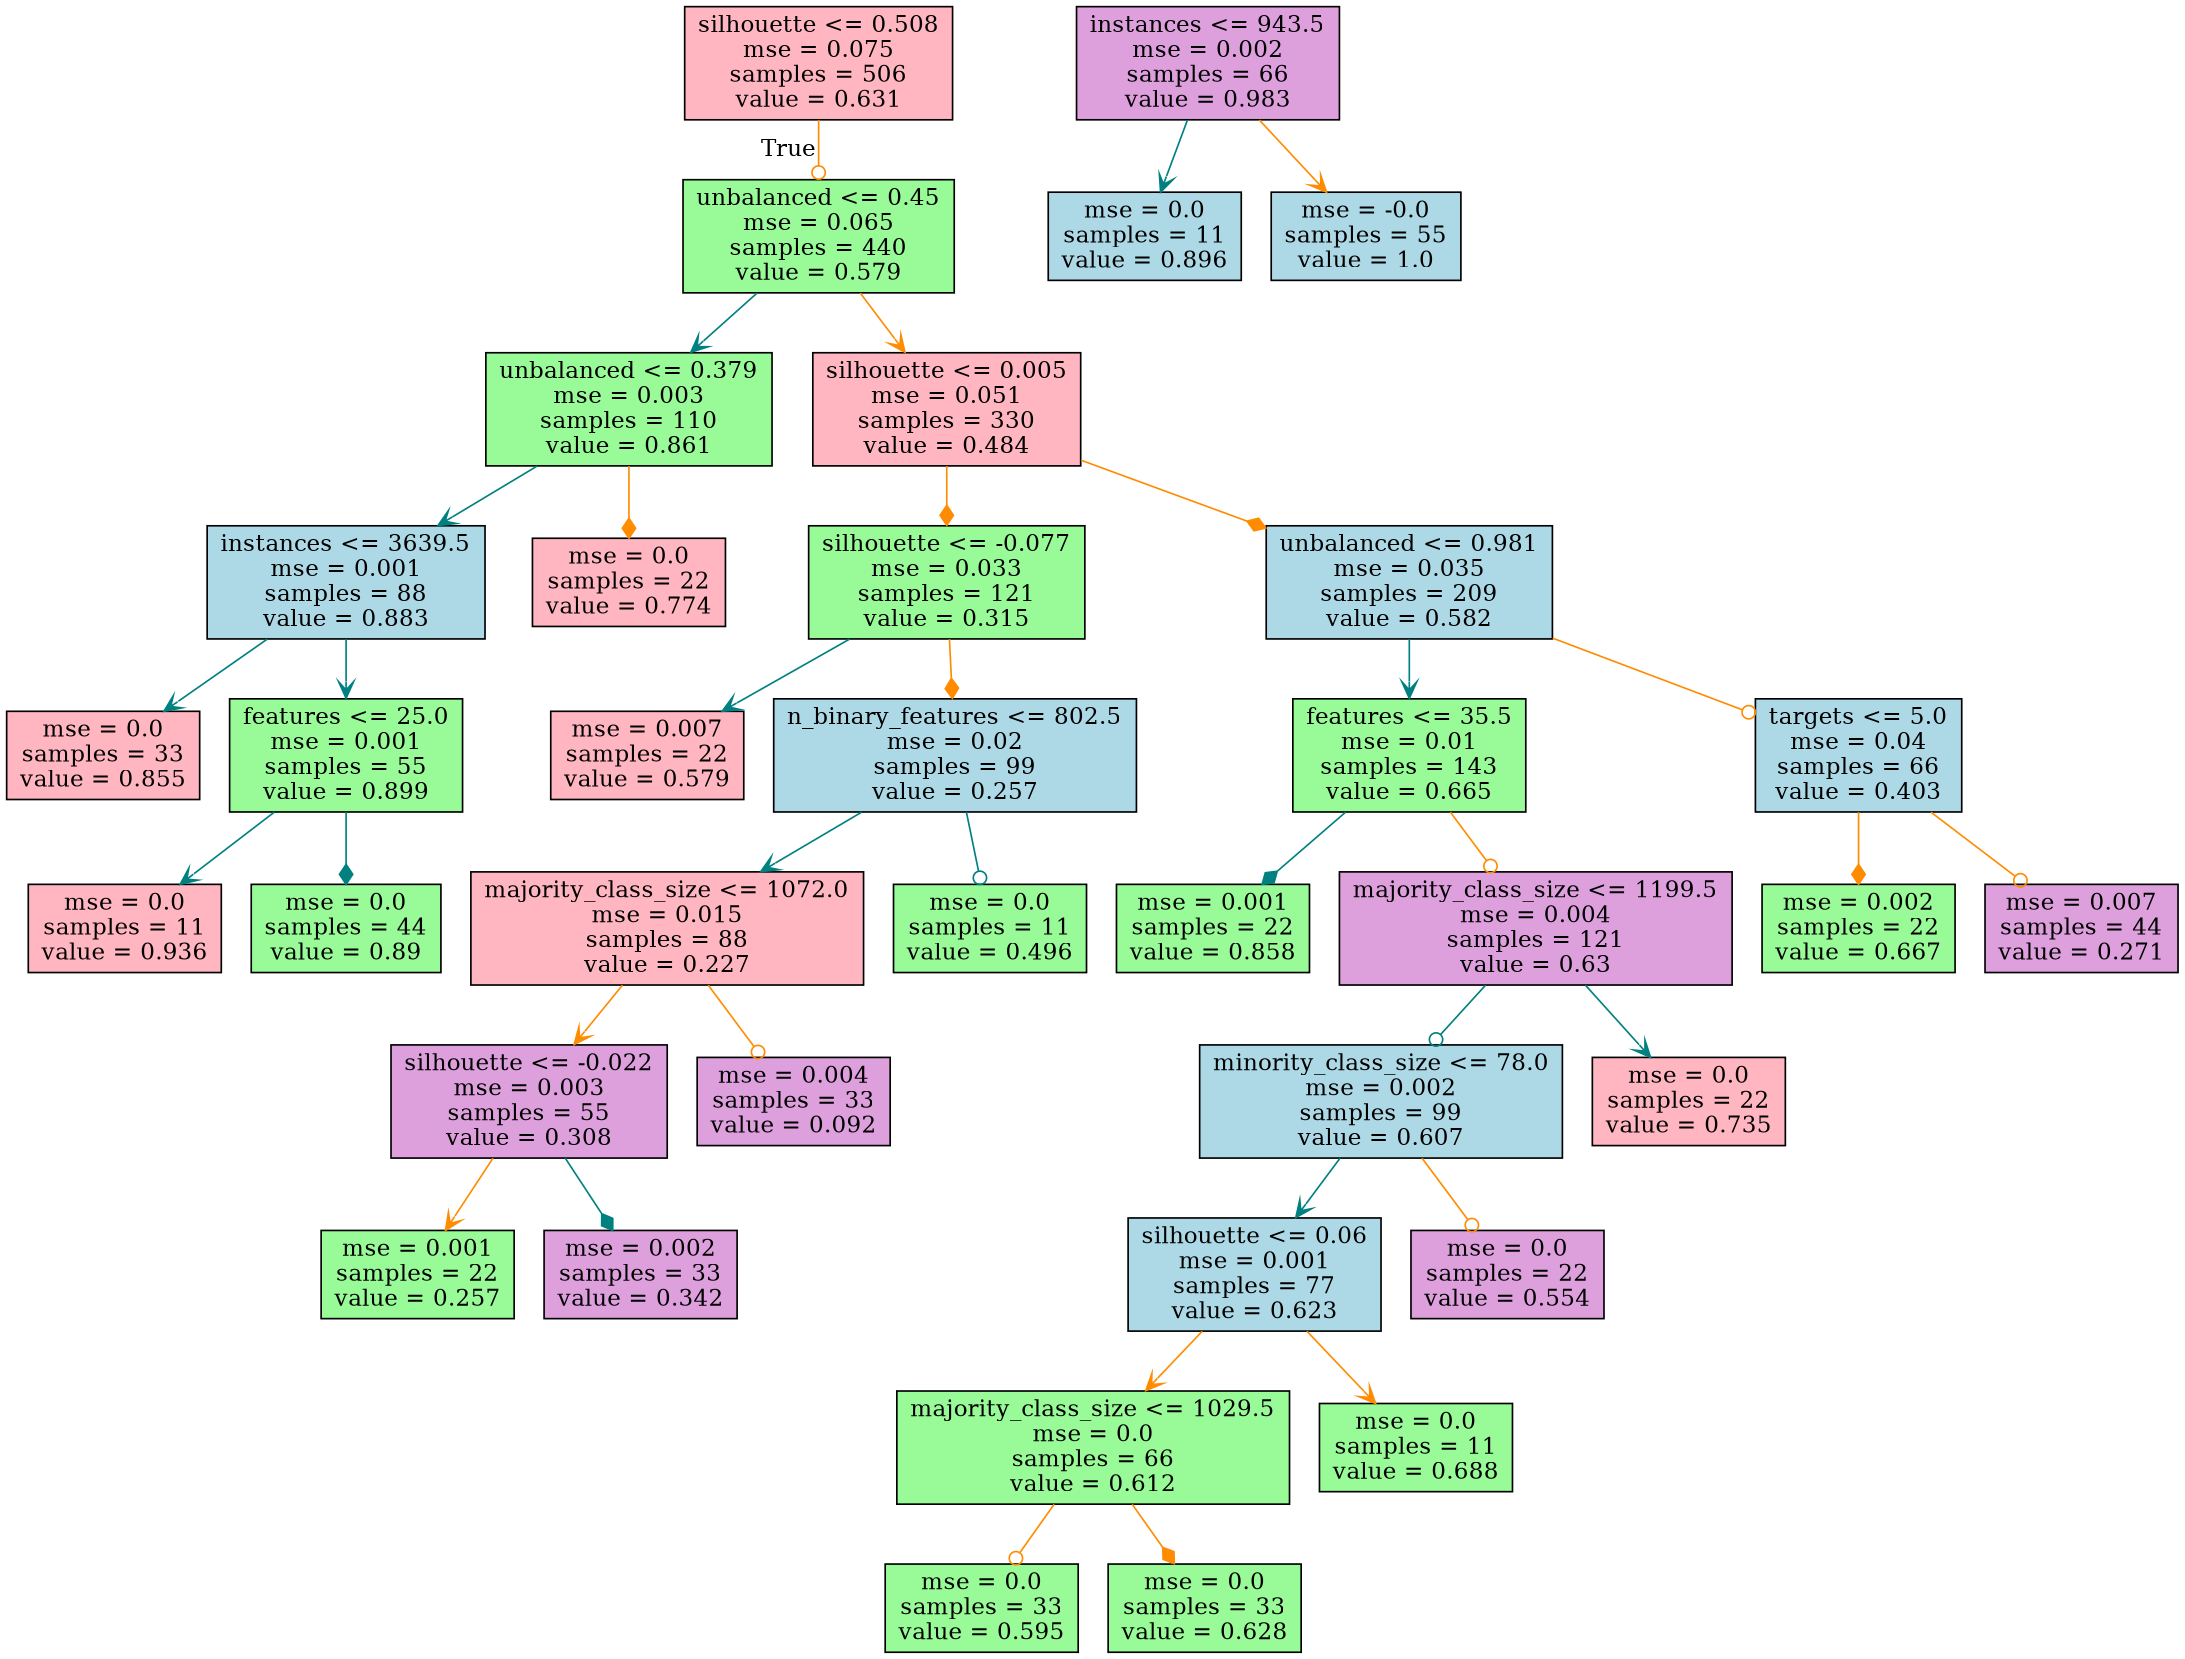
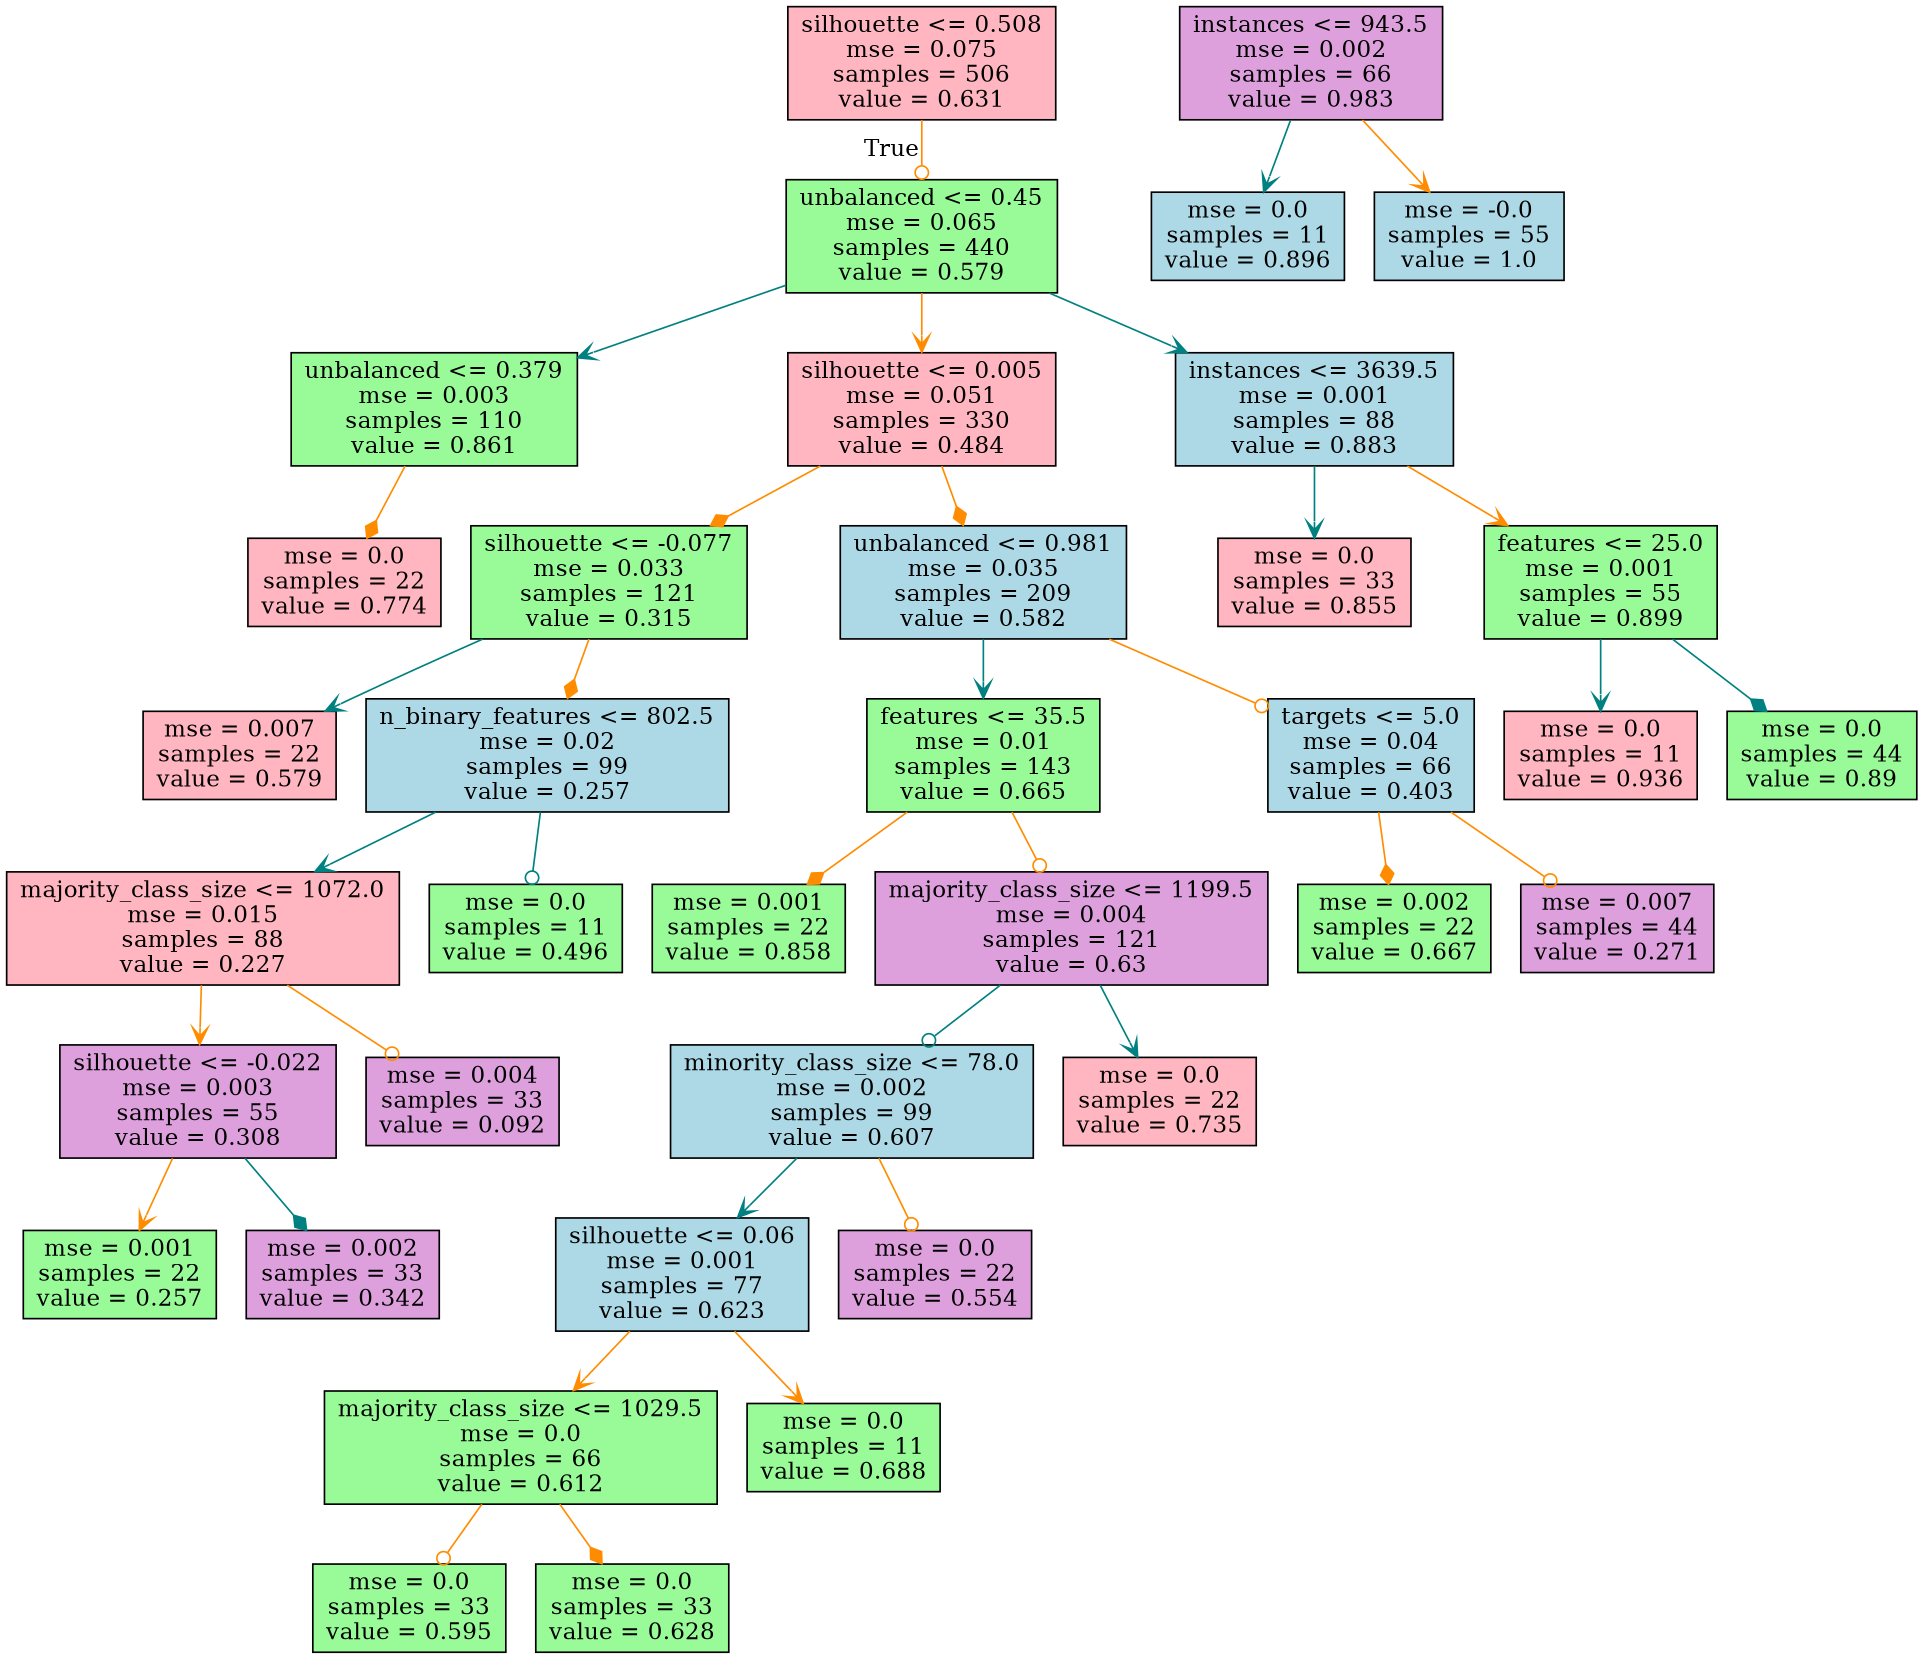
edge "unbalanced <= 0.379 mse = 0.003 samples = 110 value = 0.861" -> "instances <= 3639.5 mse = 0.001 samples = 88 value = 0.883": now "unbalanced <= 0.45 mse = 0.065 samples = 440 value = 0.579" -> "instances <= 3639.5 mse = 0.001 samples = 88 value = 0.883"
edge "instances <= 3639.5 mse = 0.001 samples = 88 value = 0.883" -> "features <= 25.0 mse = 0.001 samples = 55 value = 0.899": color teal -> darkorange
edge "features <= 35.5 mse = 0.01 samples = 143 value = 0.665" -> "mse = 0.001 samples = 22 value = 0.858": color teal -> darkorange
